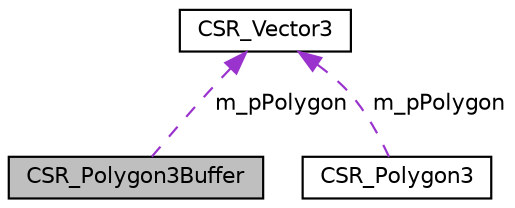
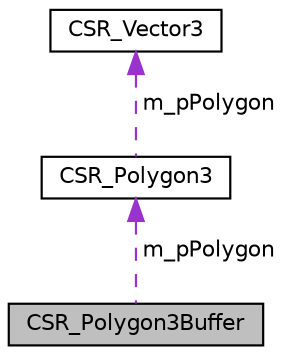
edge "CSR_Polygon3Buffer" -> "CSR_Vector3": now "CSR_Polygon3Buffer" -> "CSR_Polygon3"
